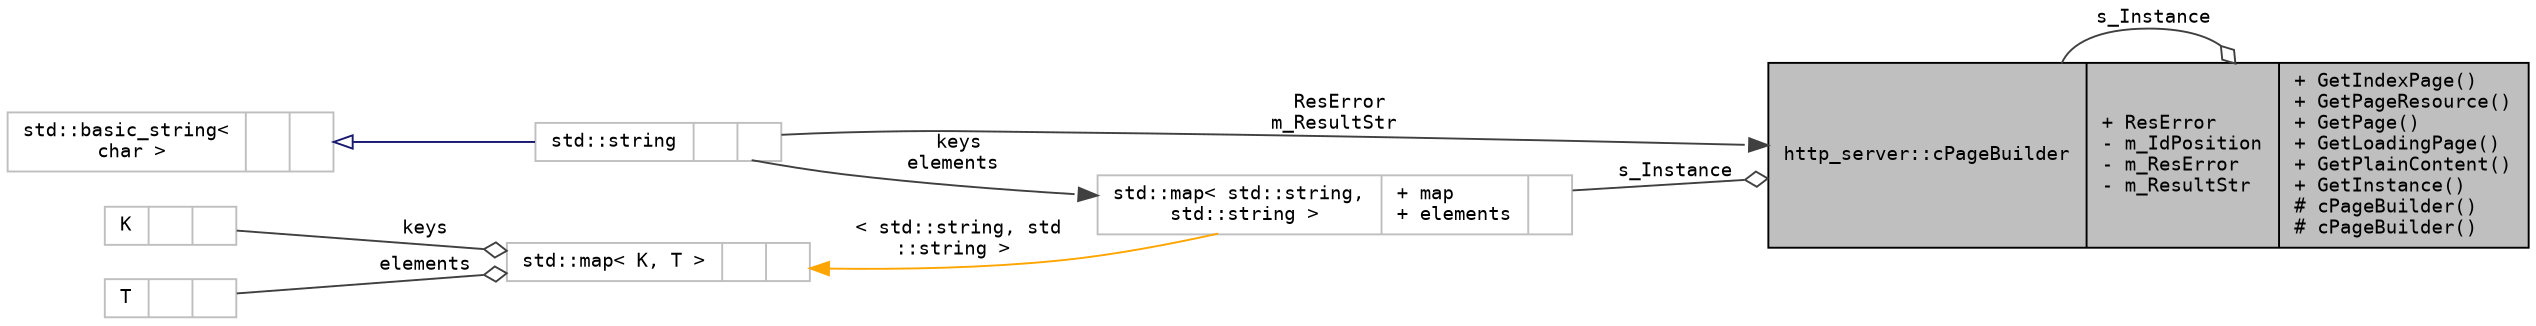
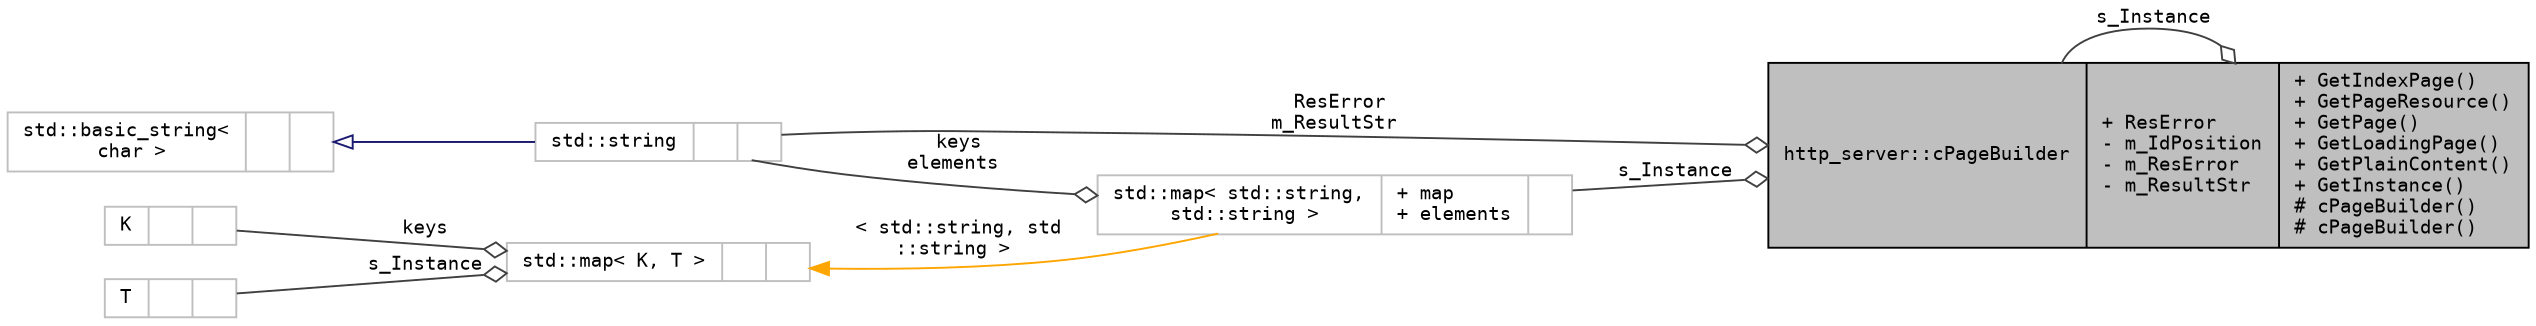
edge "std::string" -> "http_server::cPageBuilder": arrowhead normal -> odiamond
edge "std::string" -> "std::map< std::string,": arrowhead normal -> odiamond
edge "T" -> "std::map< K, T >": label " elements" -> " s_Instance"
